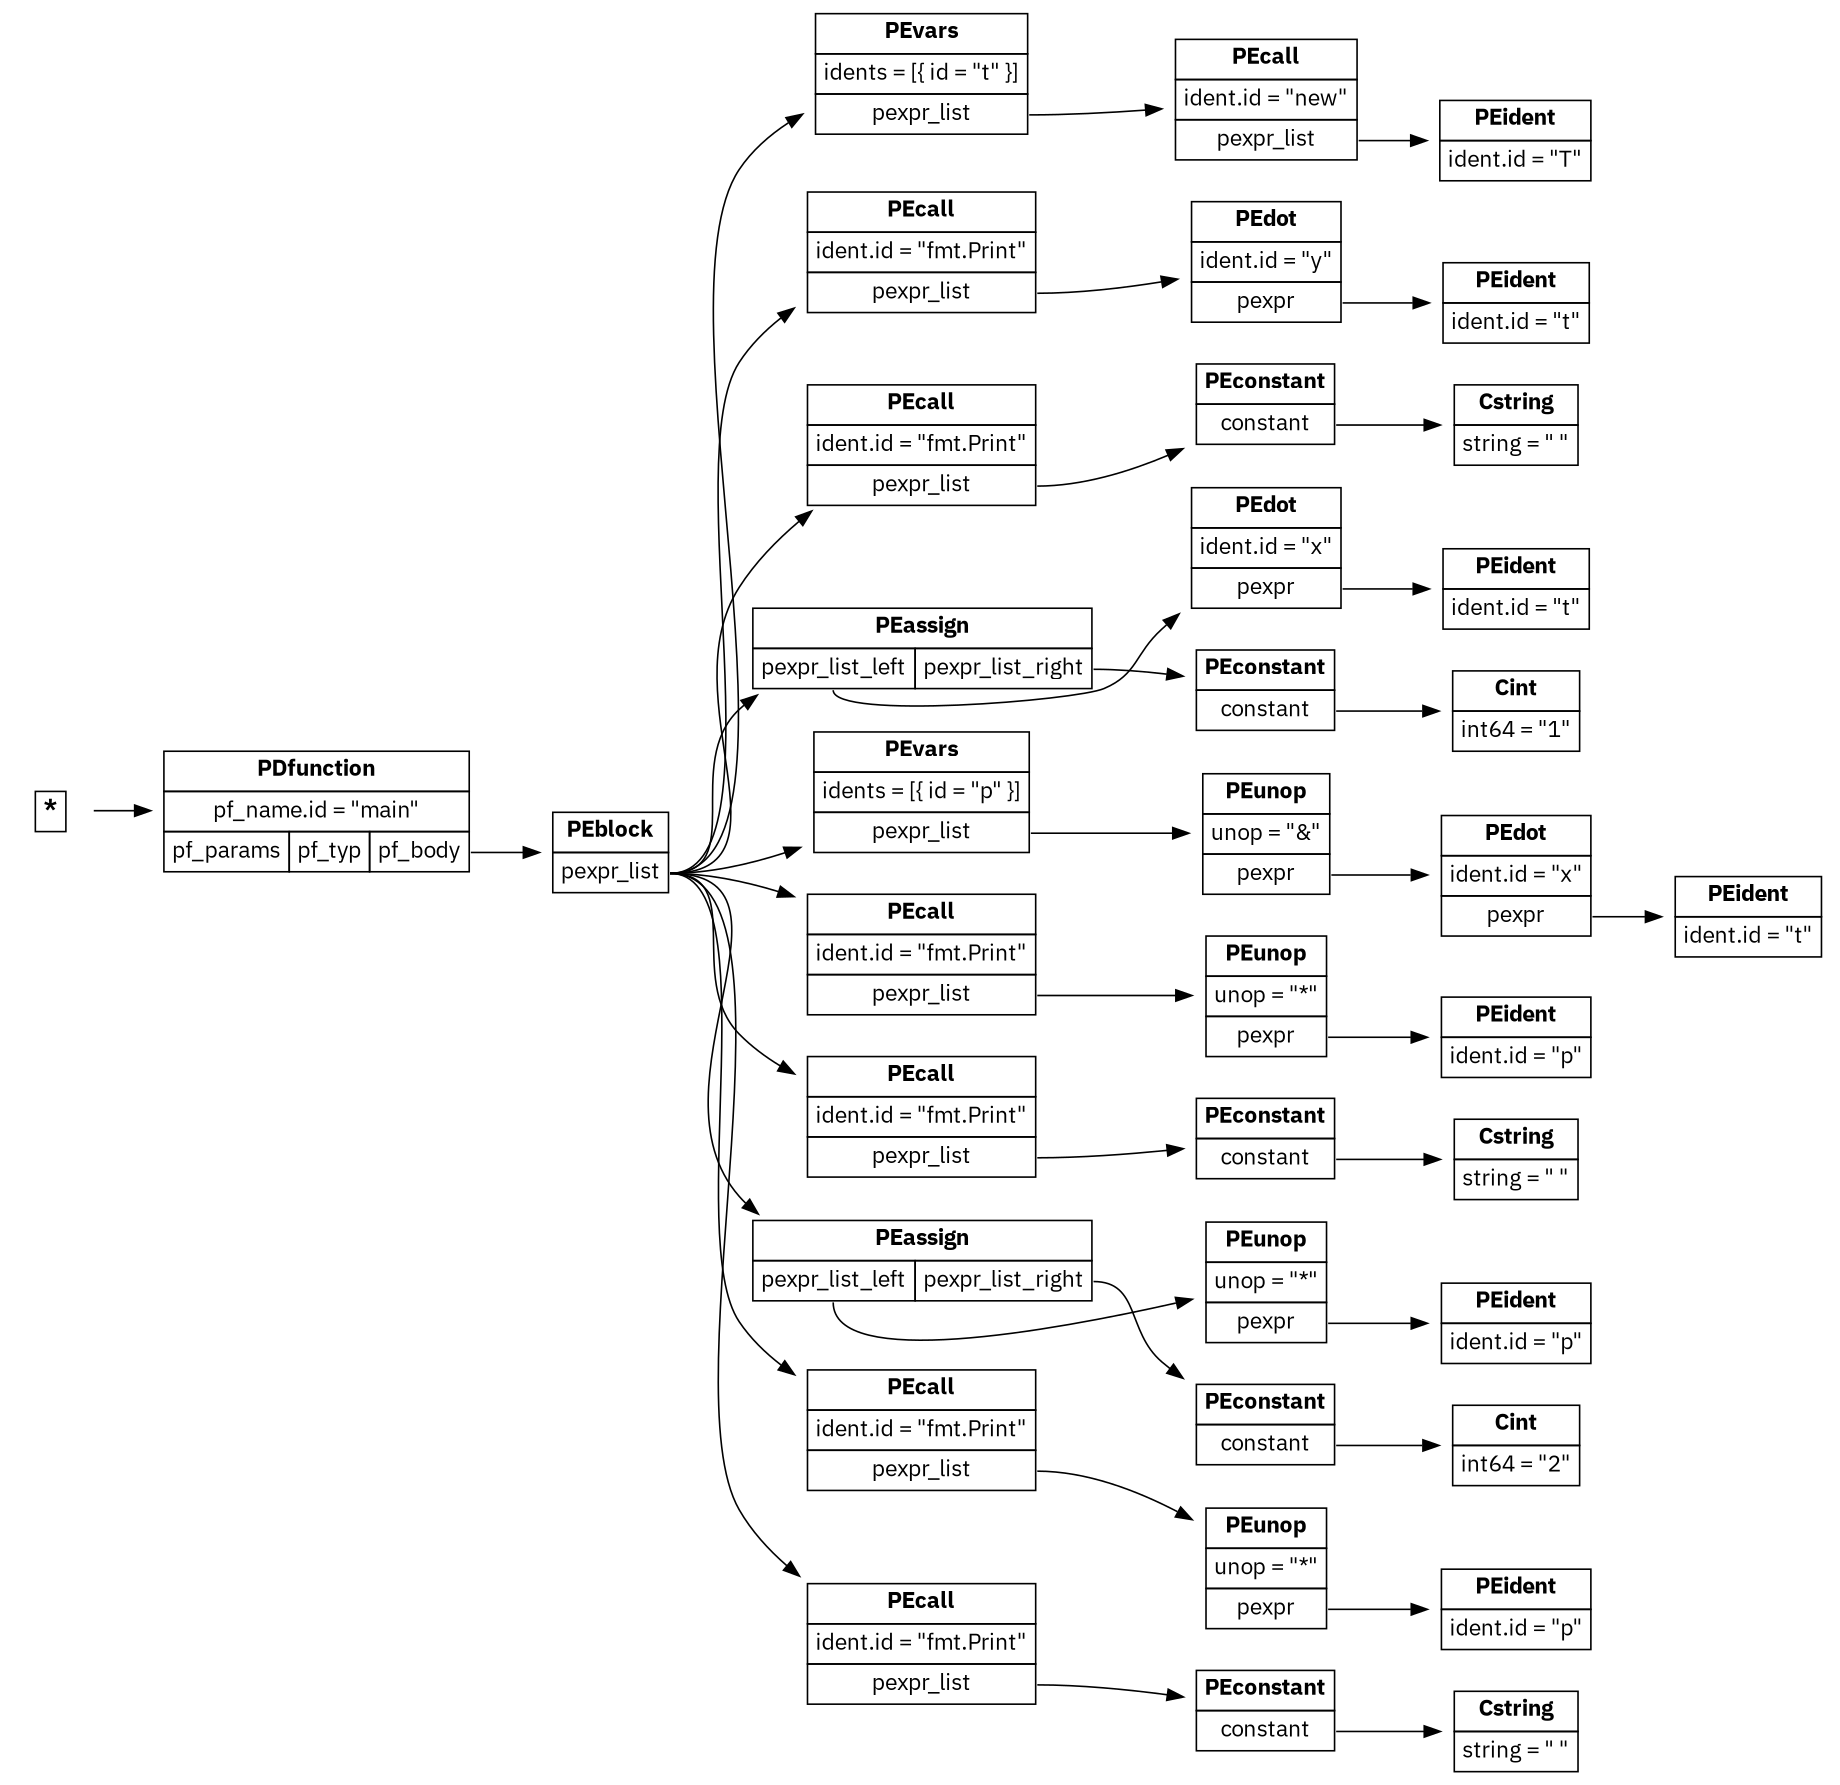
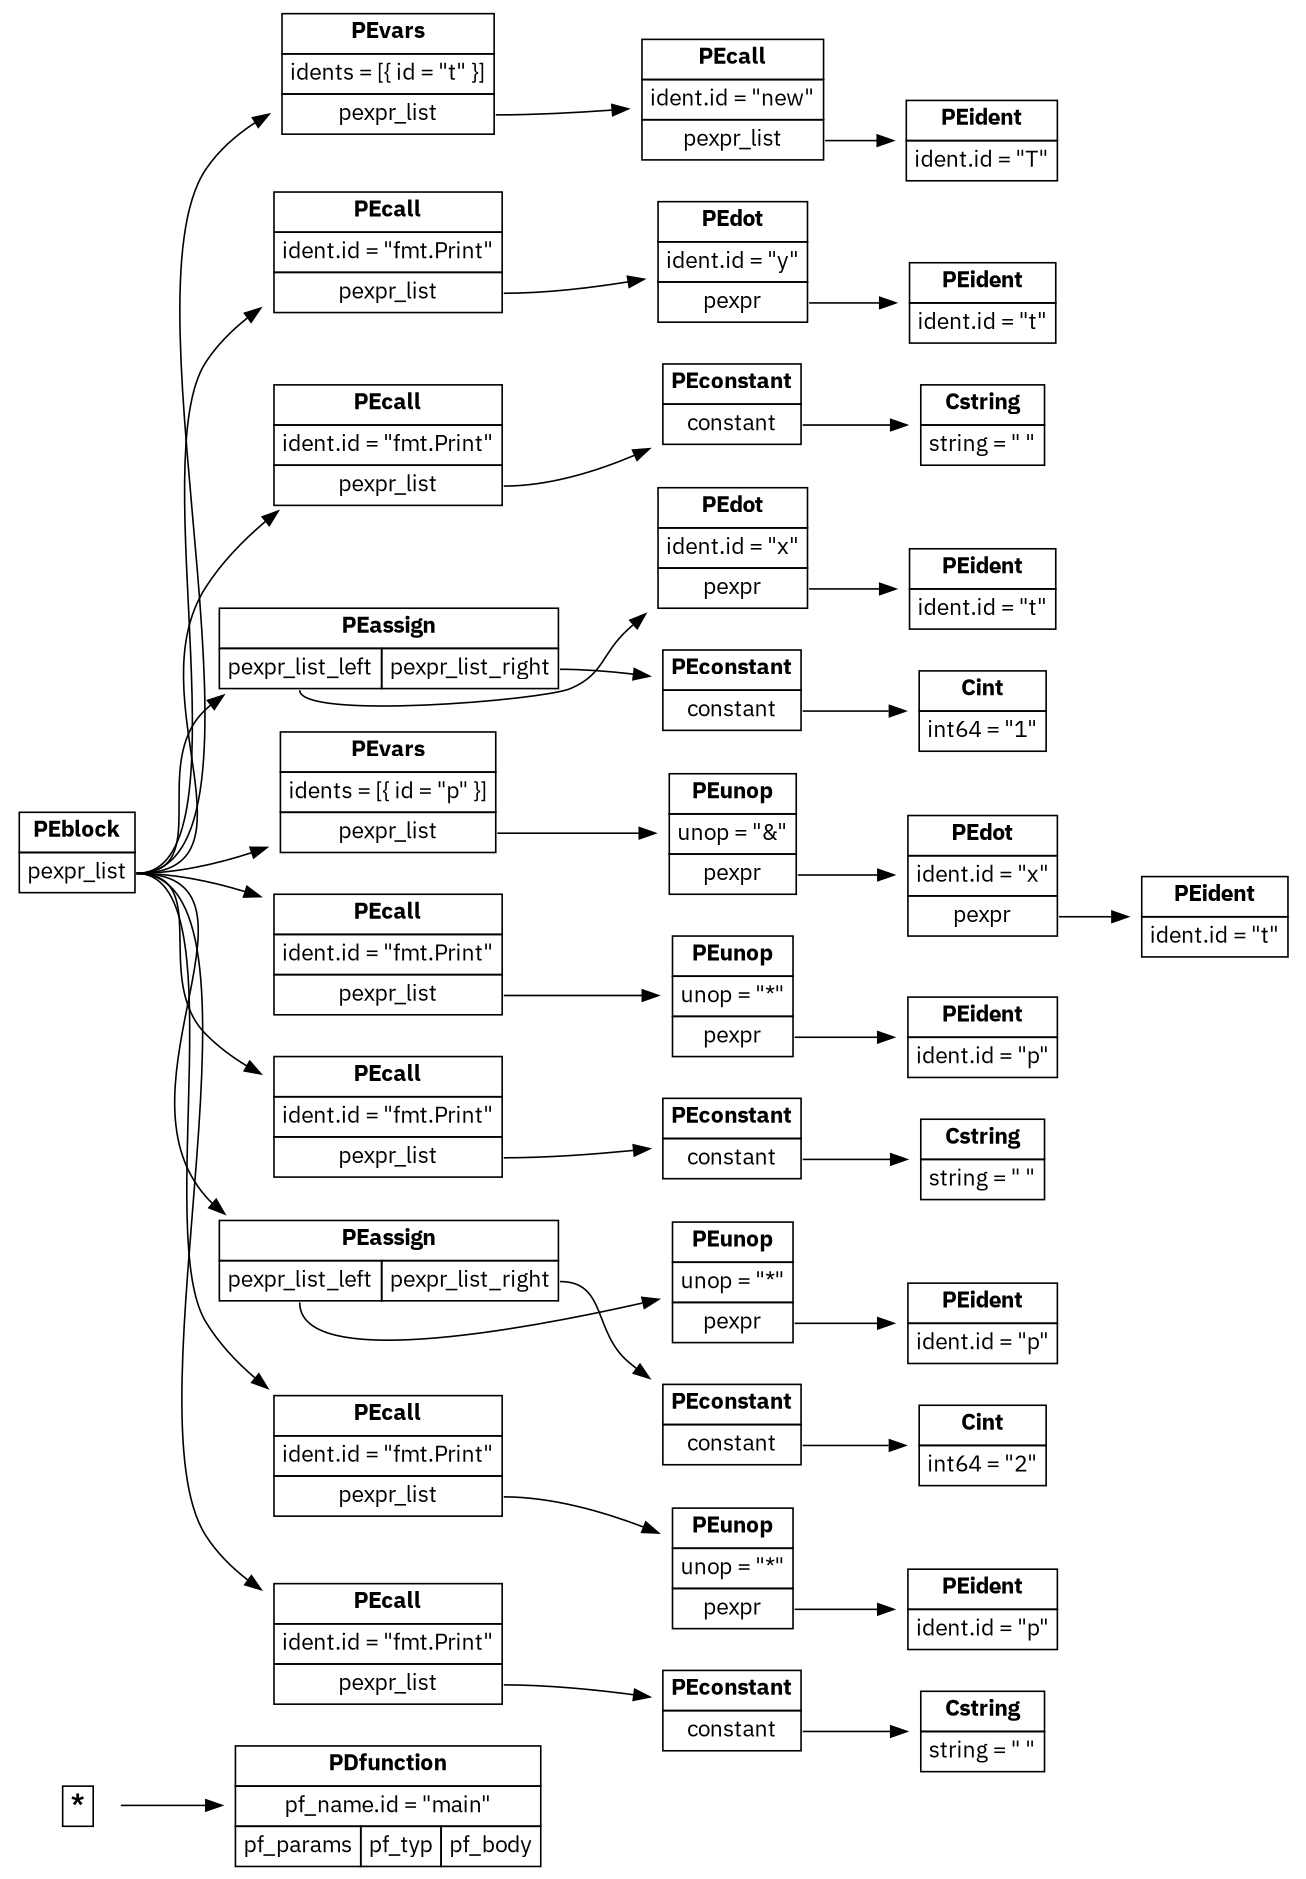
edge "PDfunction" -> "PEblock": removed
